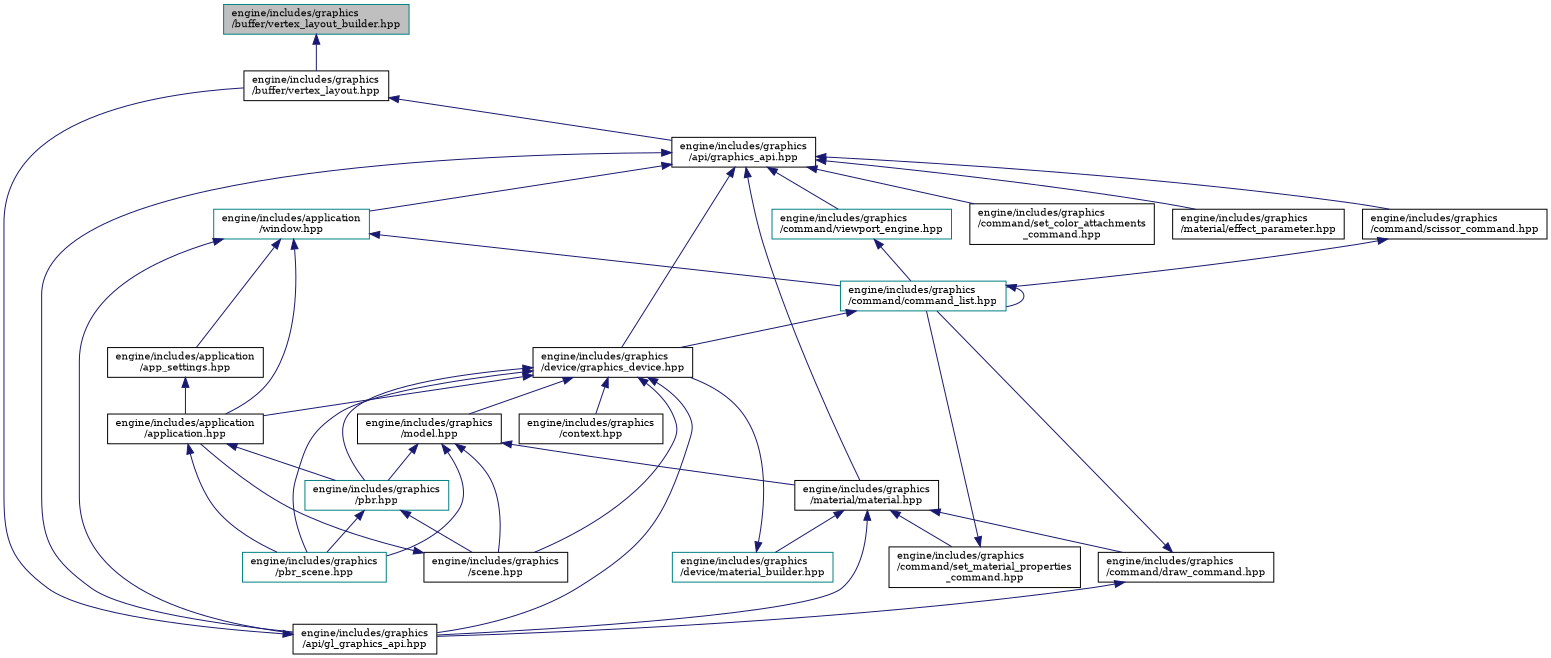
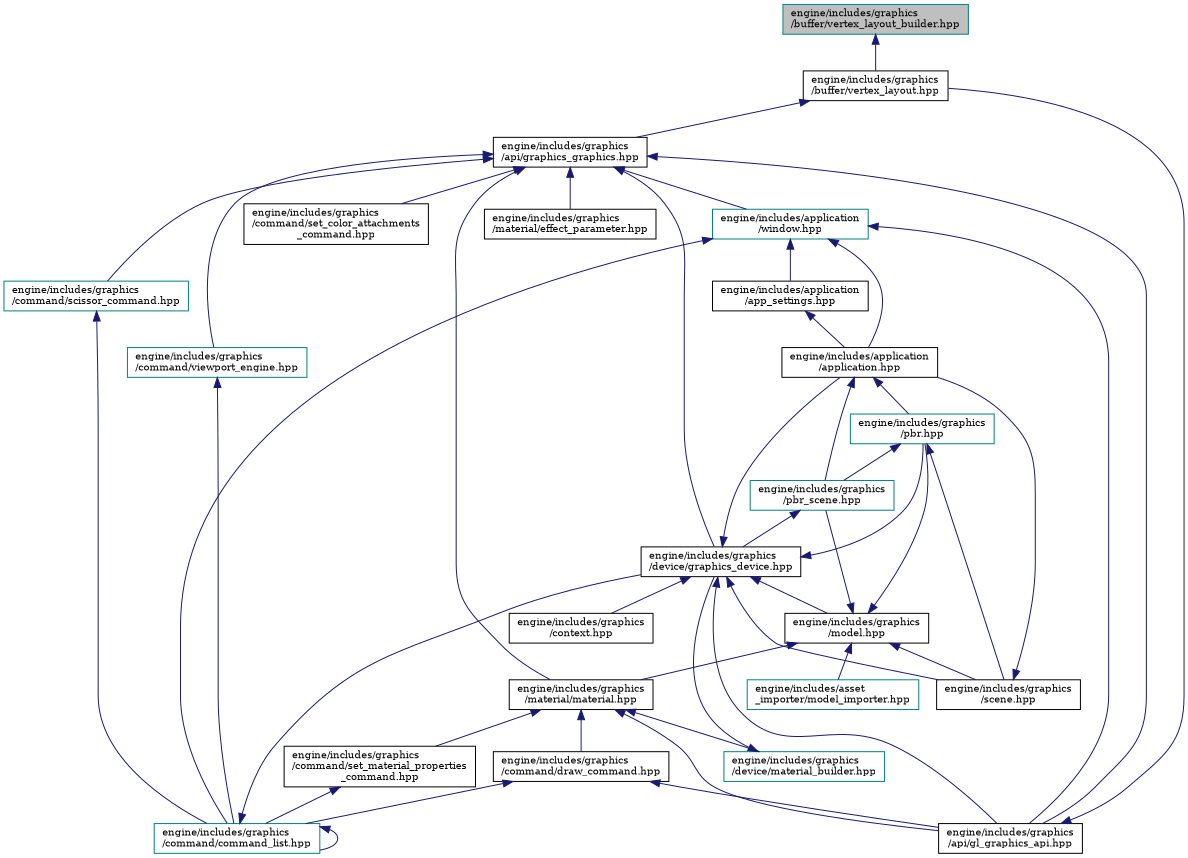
node "engine/includes/graphics /api/graphics_api.hpp": label "engine/includes/graphics /api/graphics_api.hpp" -> "engine/includes/graphics /api/graphics_graphics.hpp"
node "engine/includes/graphics /command/scissor_command.hpp": color black -> teal
edge "engine/includes/graphics /pbr_scene.hpp" -> "engine/includes/graphics /device/graphics_device.hpp": reversed
node "engine/includes/asset _importer/model_importer.hpp": added
